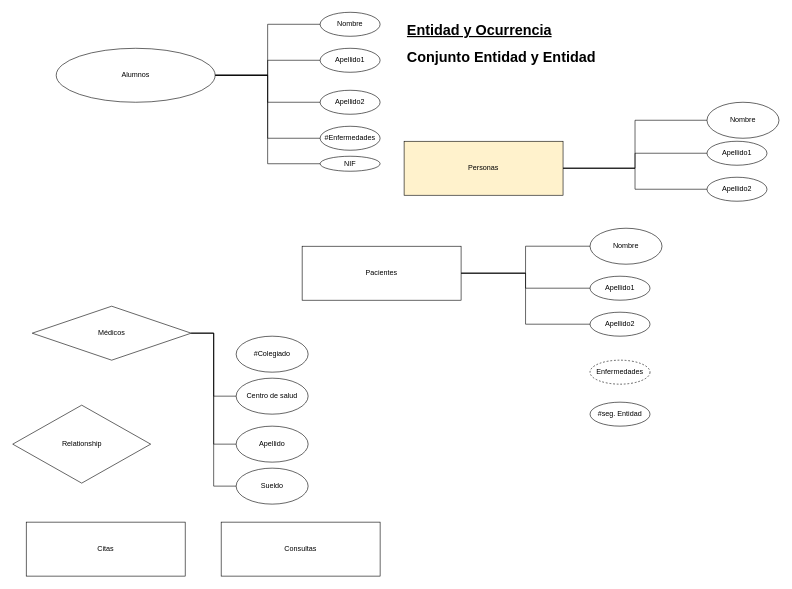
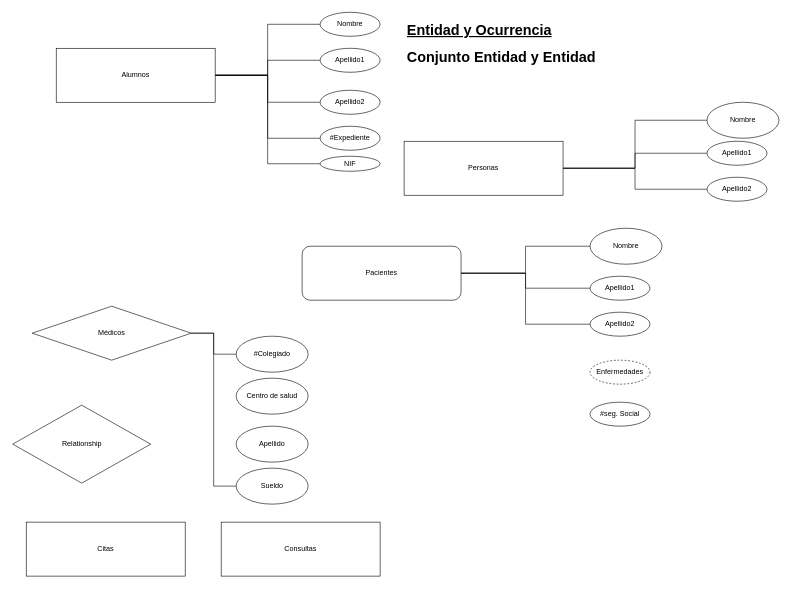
node "Alumnos": shape ellipse -> rectangle
node "#Enfermedades": label "#Enfermedades" -> "#Expediente"
node "Personas": fillcolor #fff2cc -> #ffffff
node "Pacientes": shape rectangle -> rounded rectangle
edge "Médicos" -- "#Colegiado": added
edge "Médicos" -- "Centro de salud": removed
node "#seg. Entidad": label "#seg. Entidad" -> "#seg. Social"
edge "Médicos" -- "Apellido": removed
